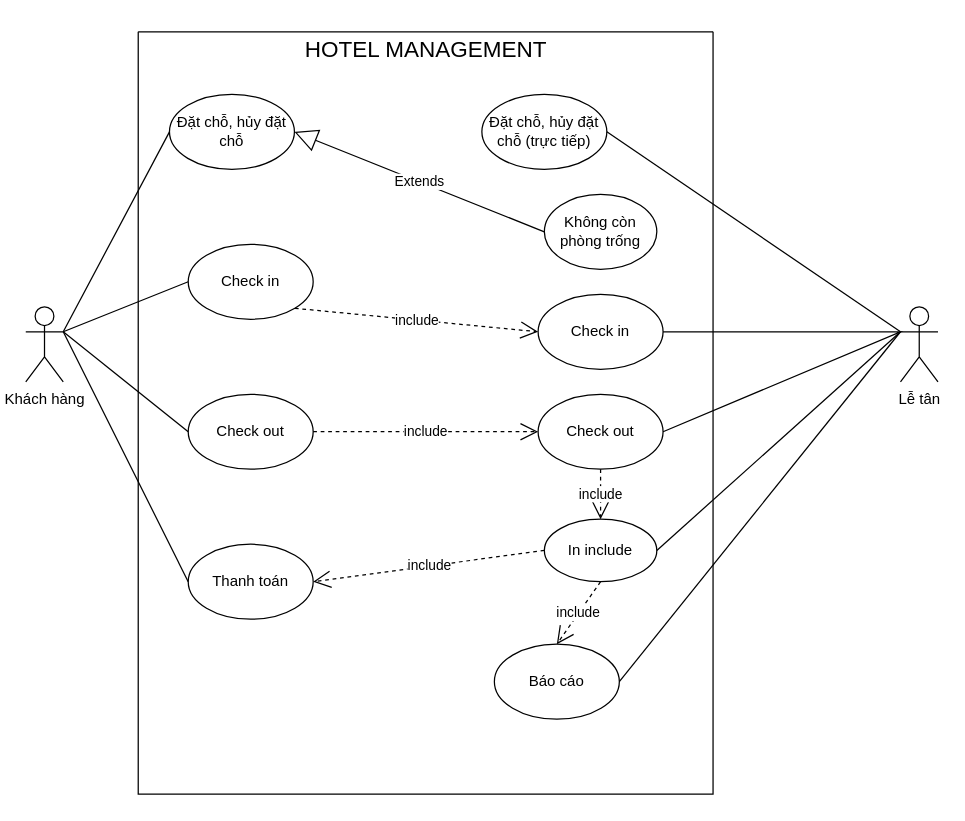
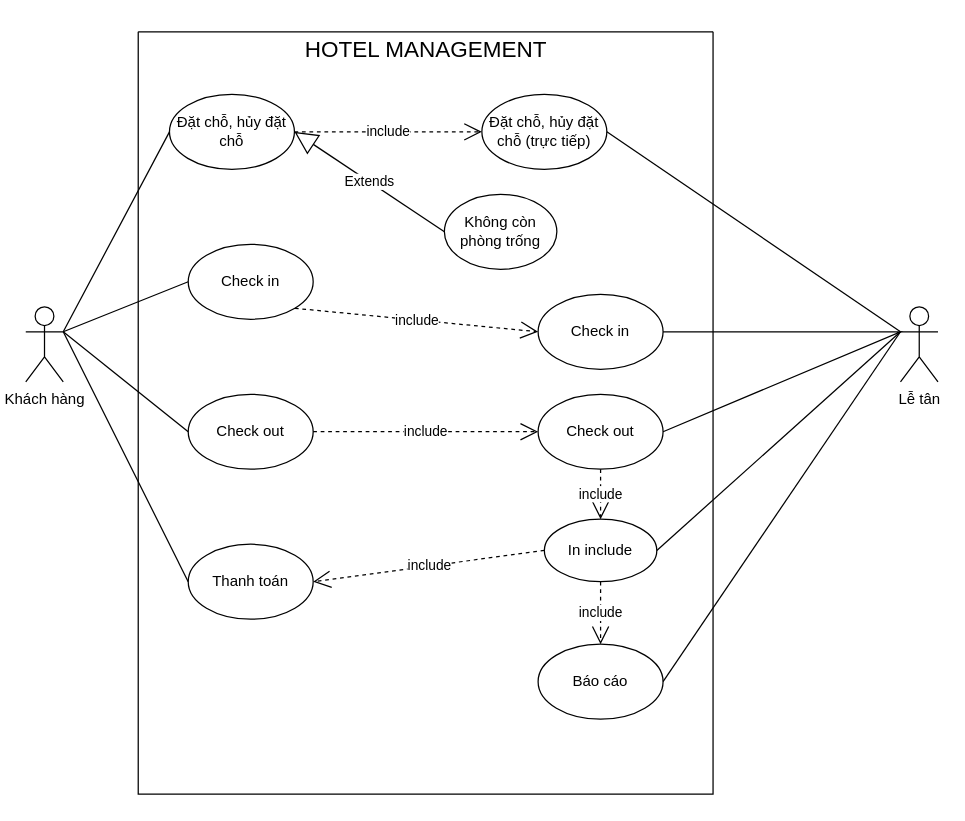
edge "Đặt chỗ, hủy đặt chỗ" -> "Đặt chỗ, hủy đặt chỗ (trực tiếp)": added, label "include"
node "Không còn phòng trống": moved (601, 232) -> (501, 232)
node "Báo cáo": moved (557, 682) -> (601, 682)
